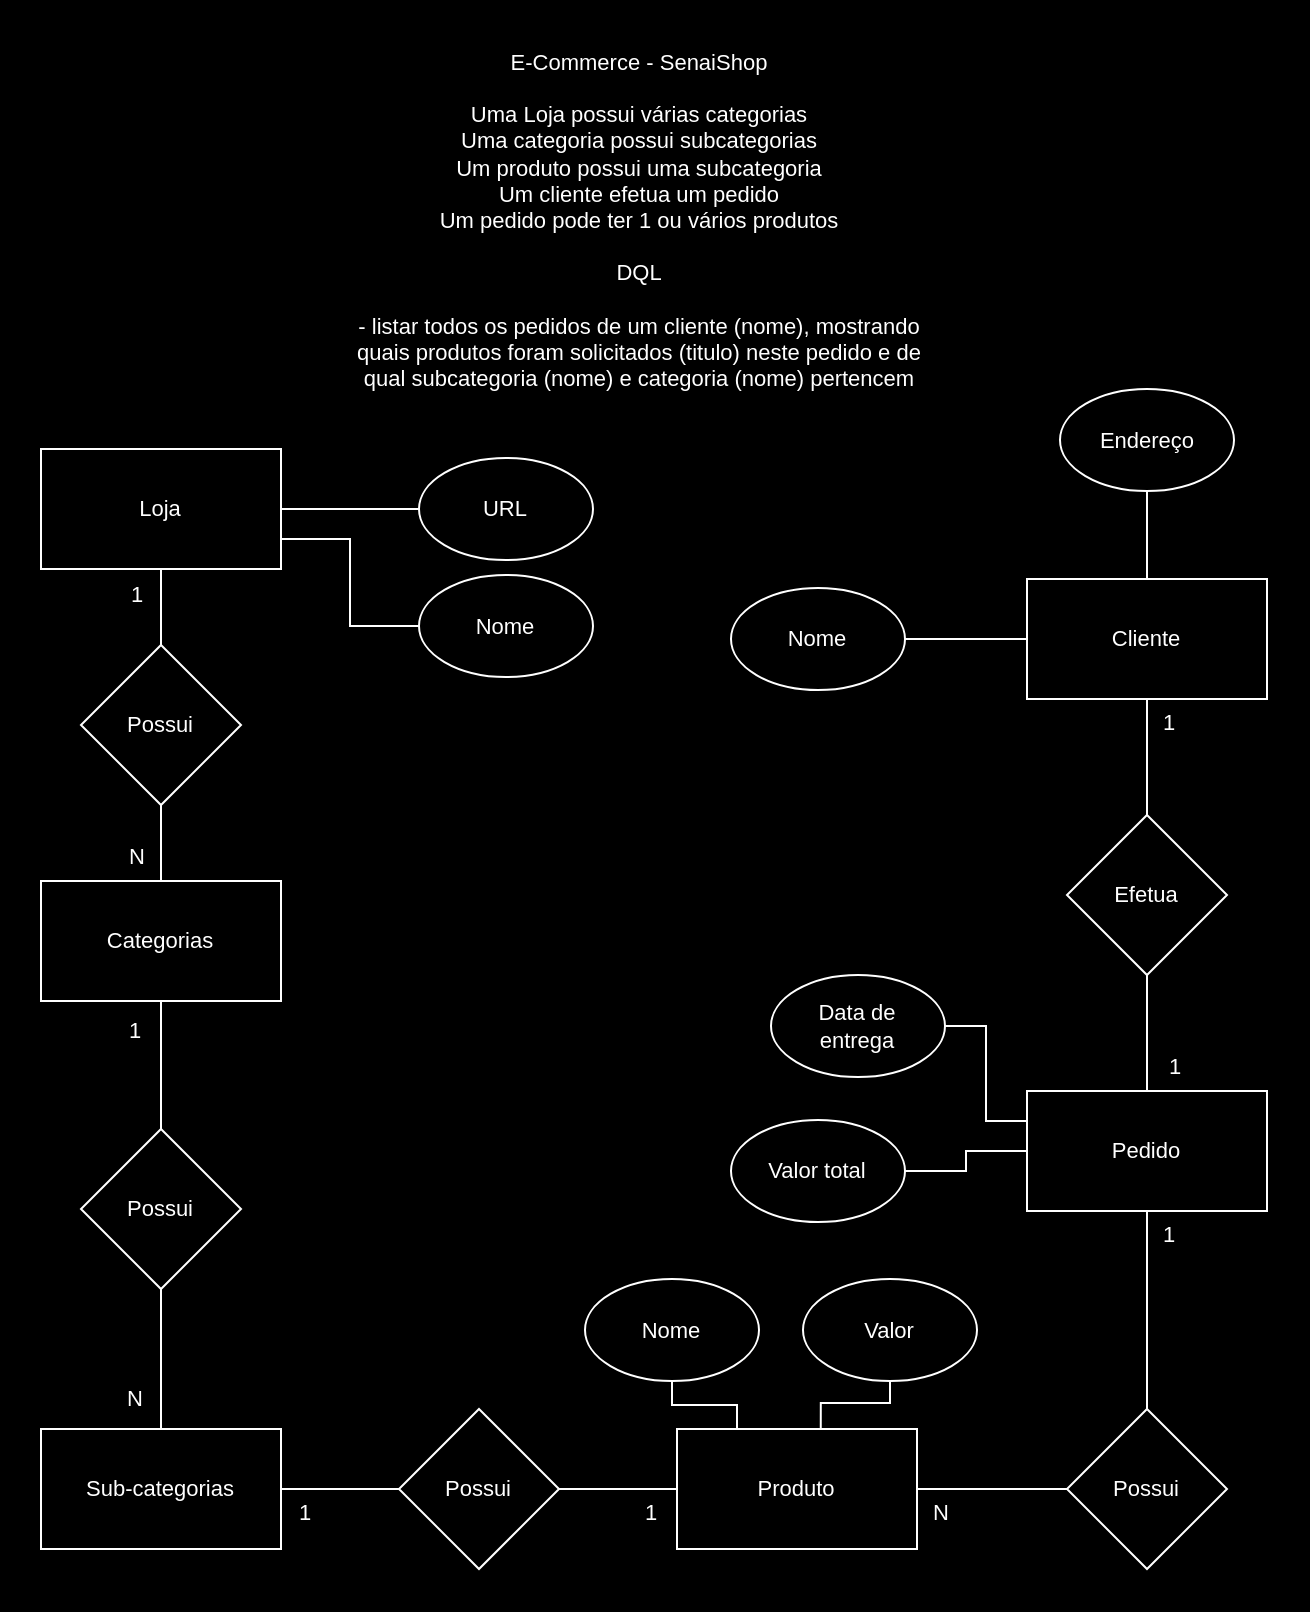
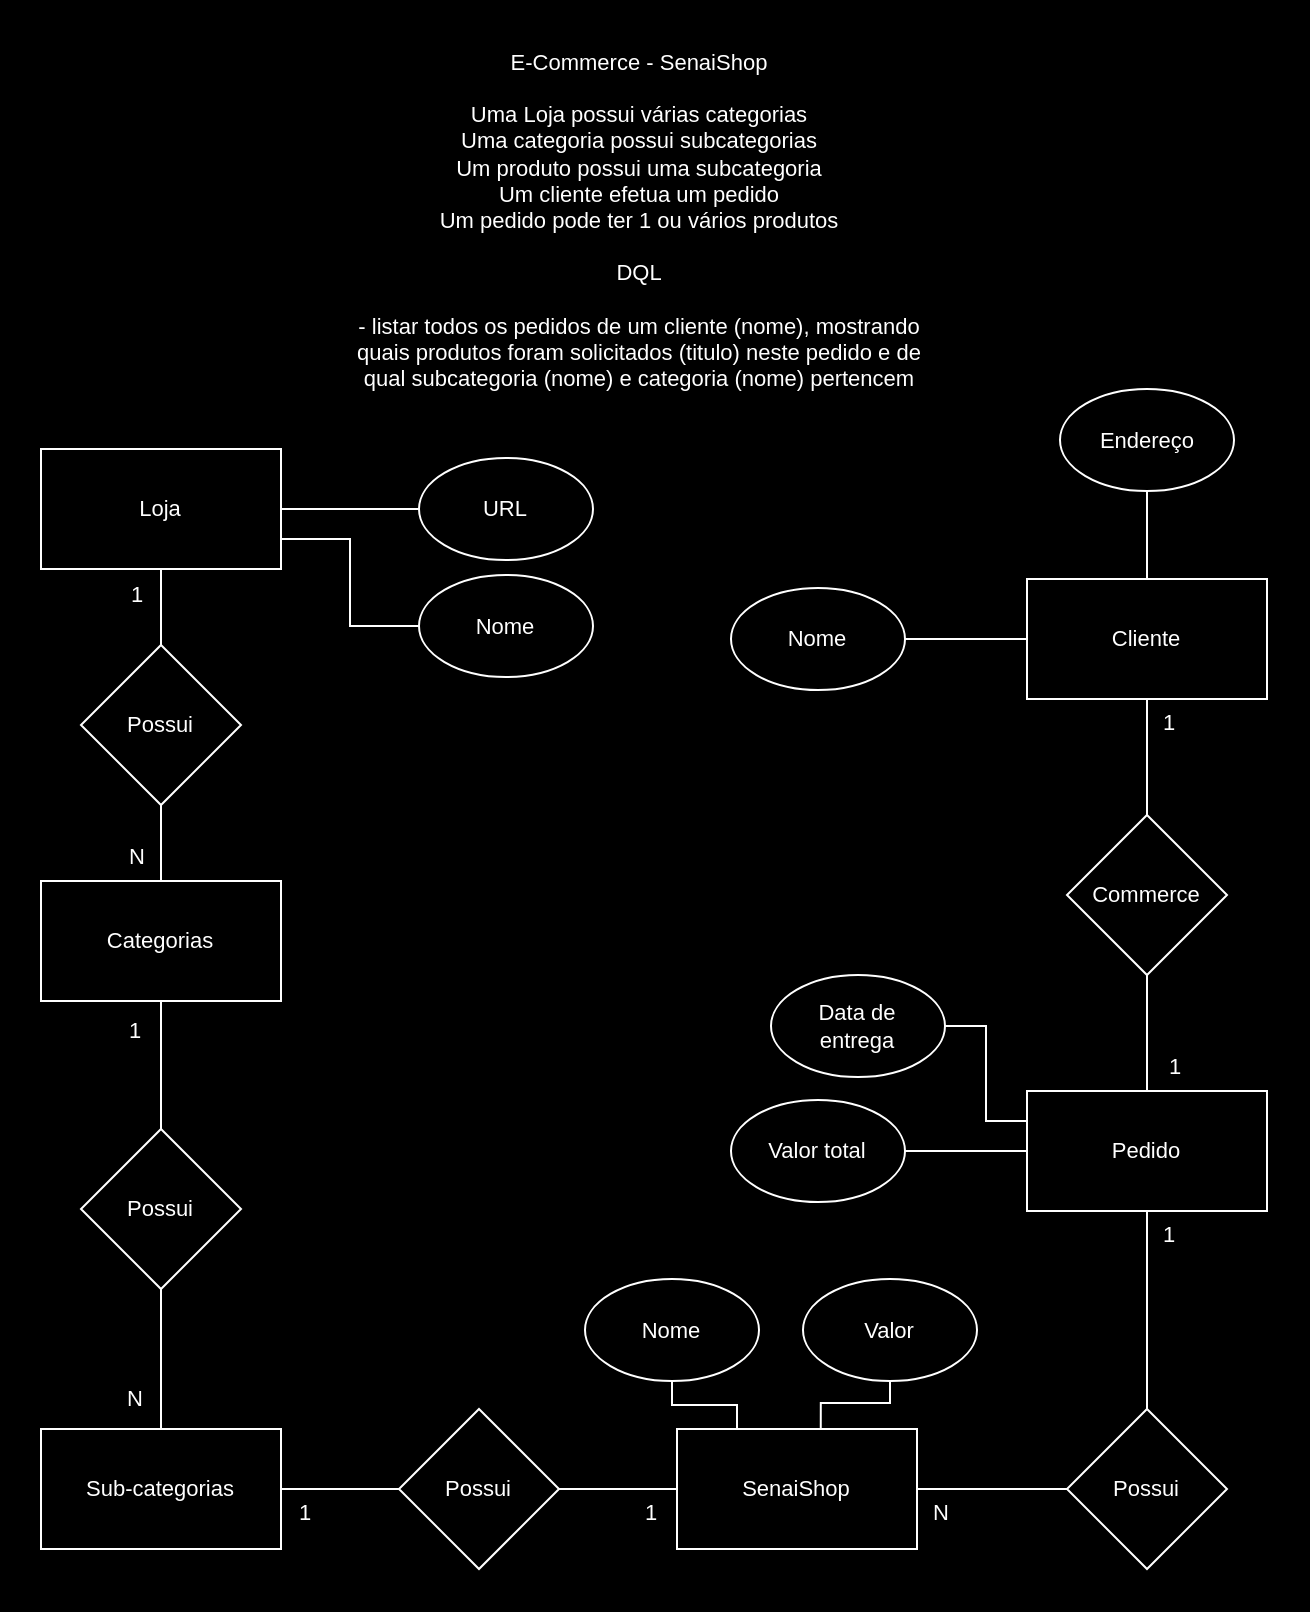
node "Efetua": label "Efetua" -> "Commerce"
node "Valor total": moved (818, 1171) -> (818, 1151)
node "Produto": label "Produto" -> "SenaiShop"
